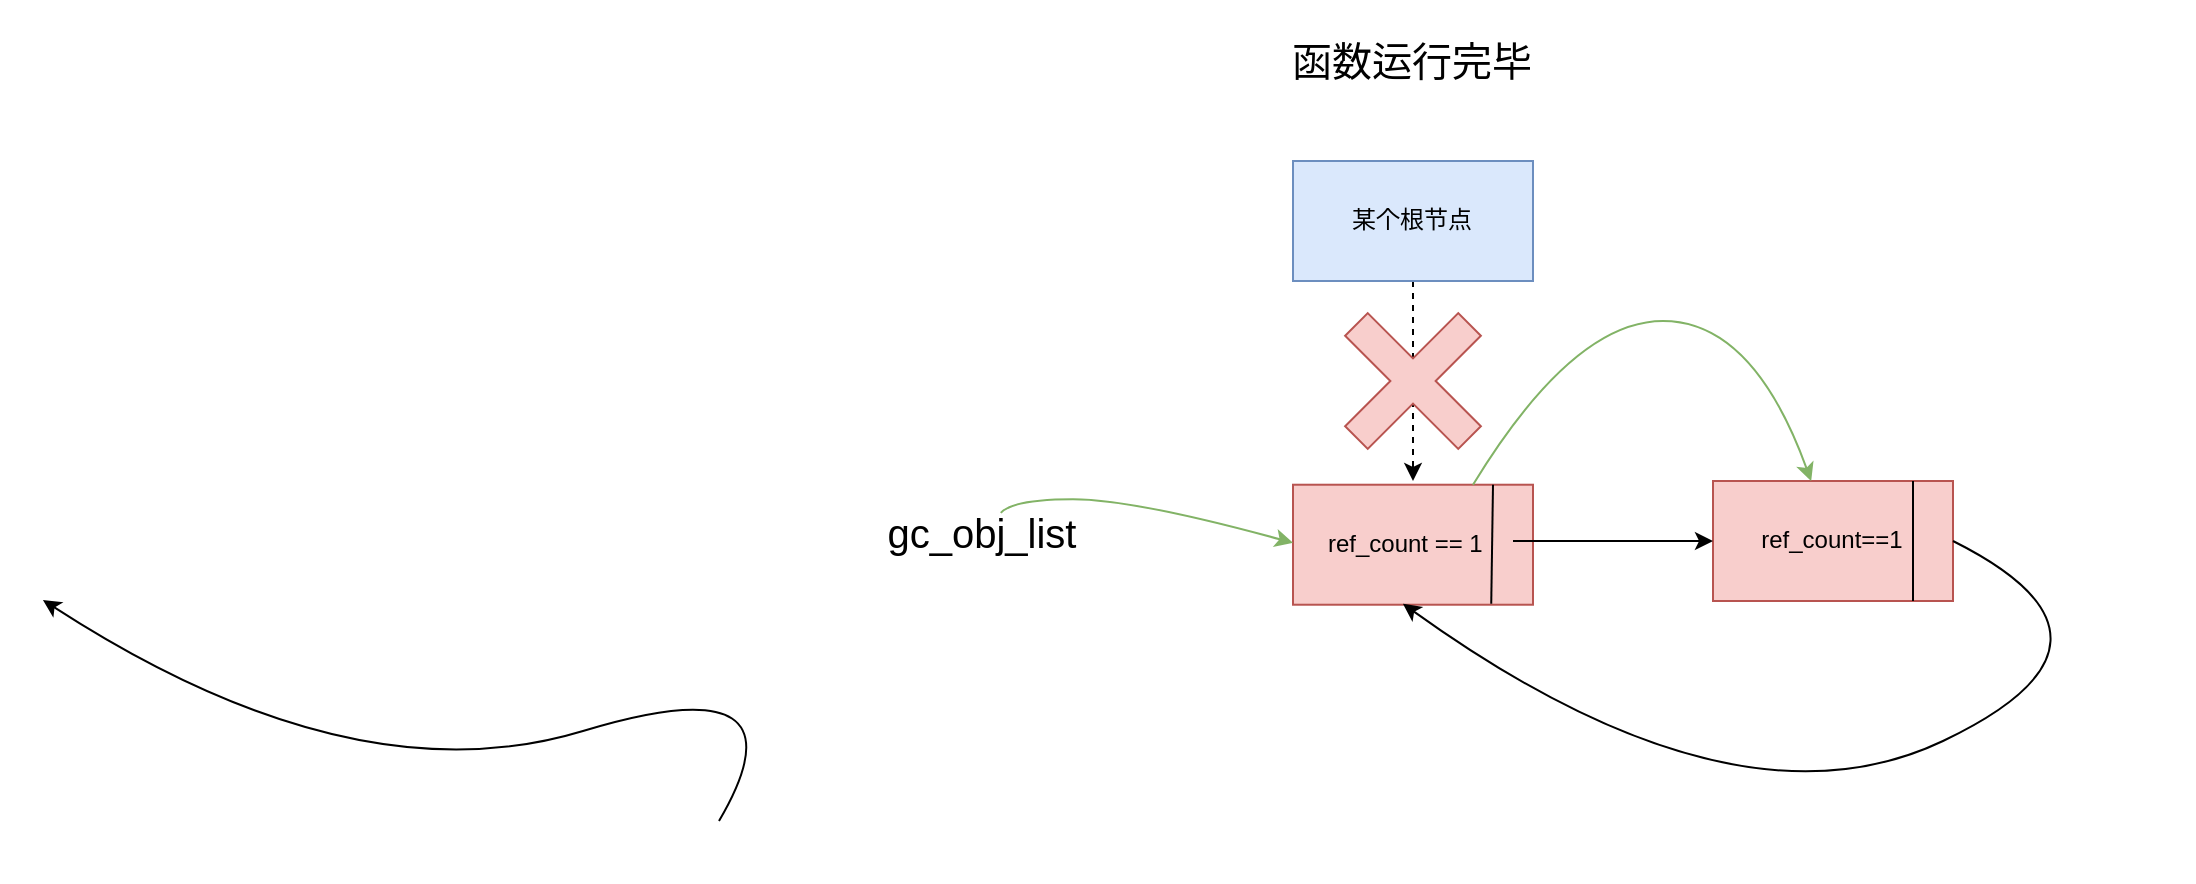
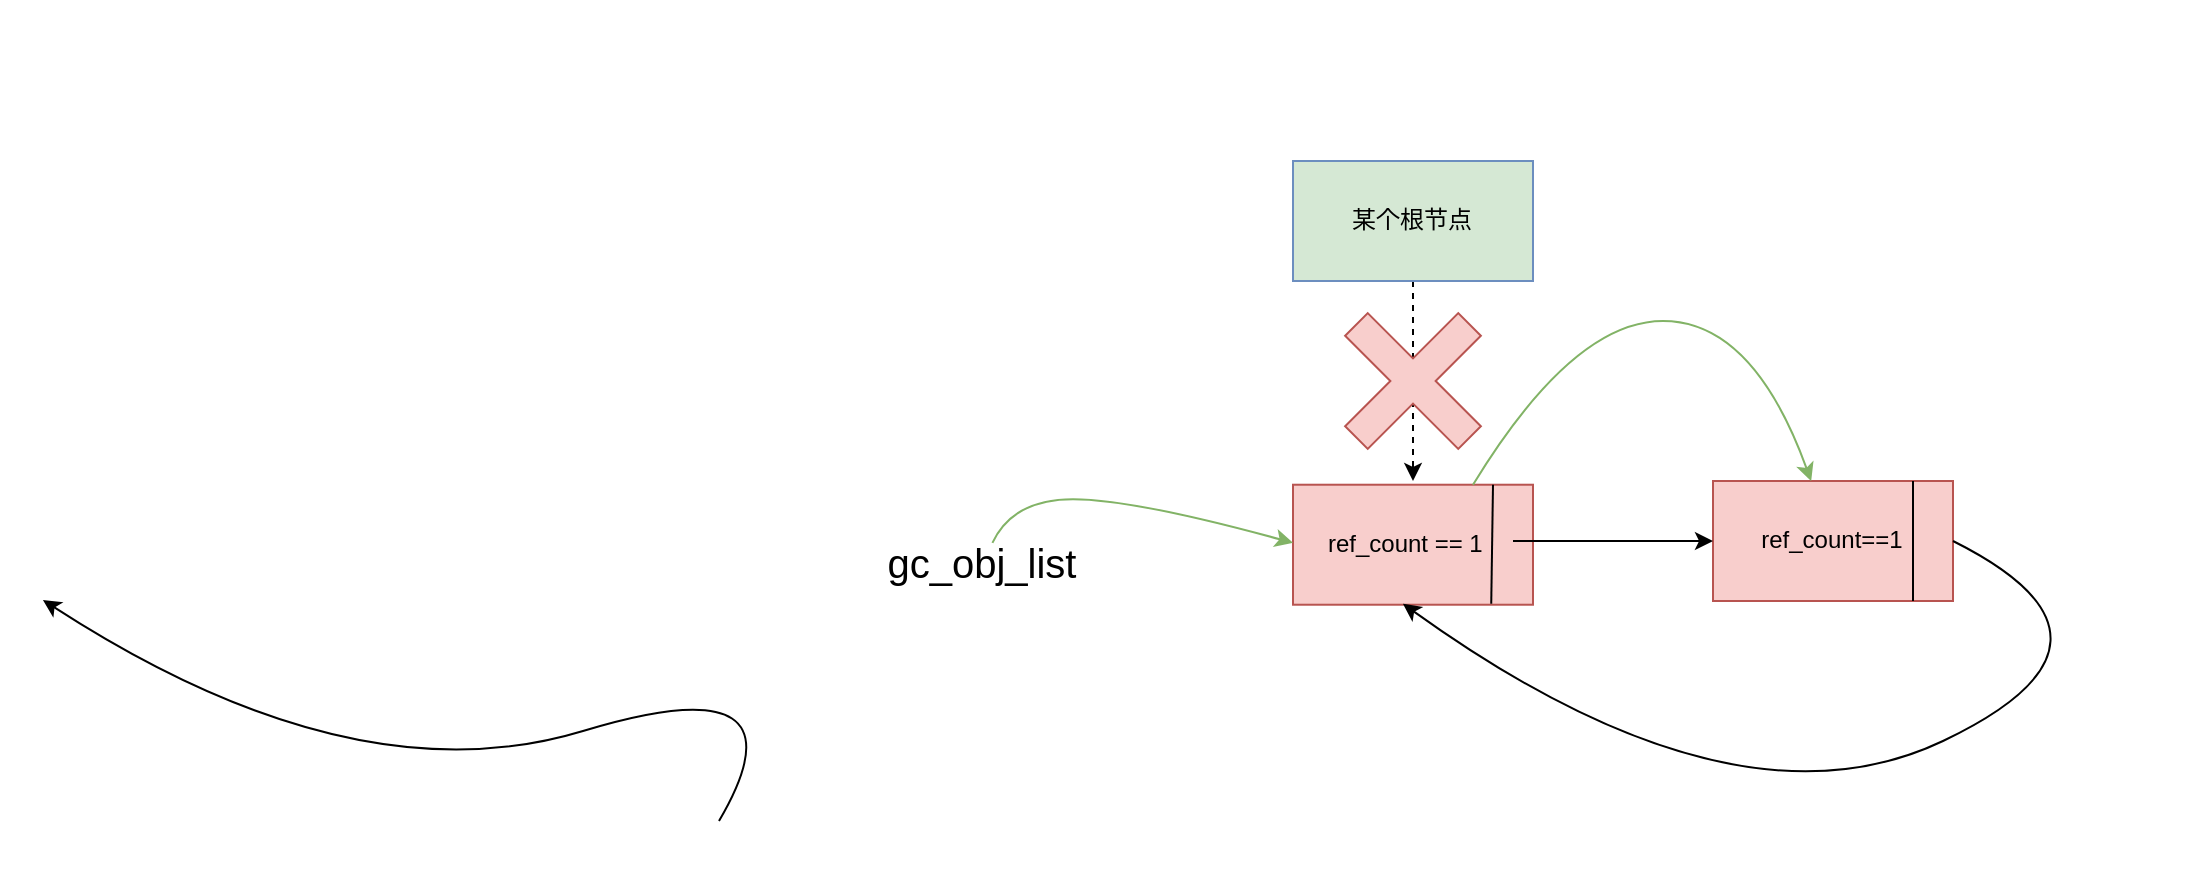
node "函数运行完毕": removed
node "某个根节点": fillcolor #dae8fc -> #d5e8d4
node "gc_obj_list": moved (983, 533) -> (983, 563)
